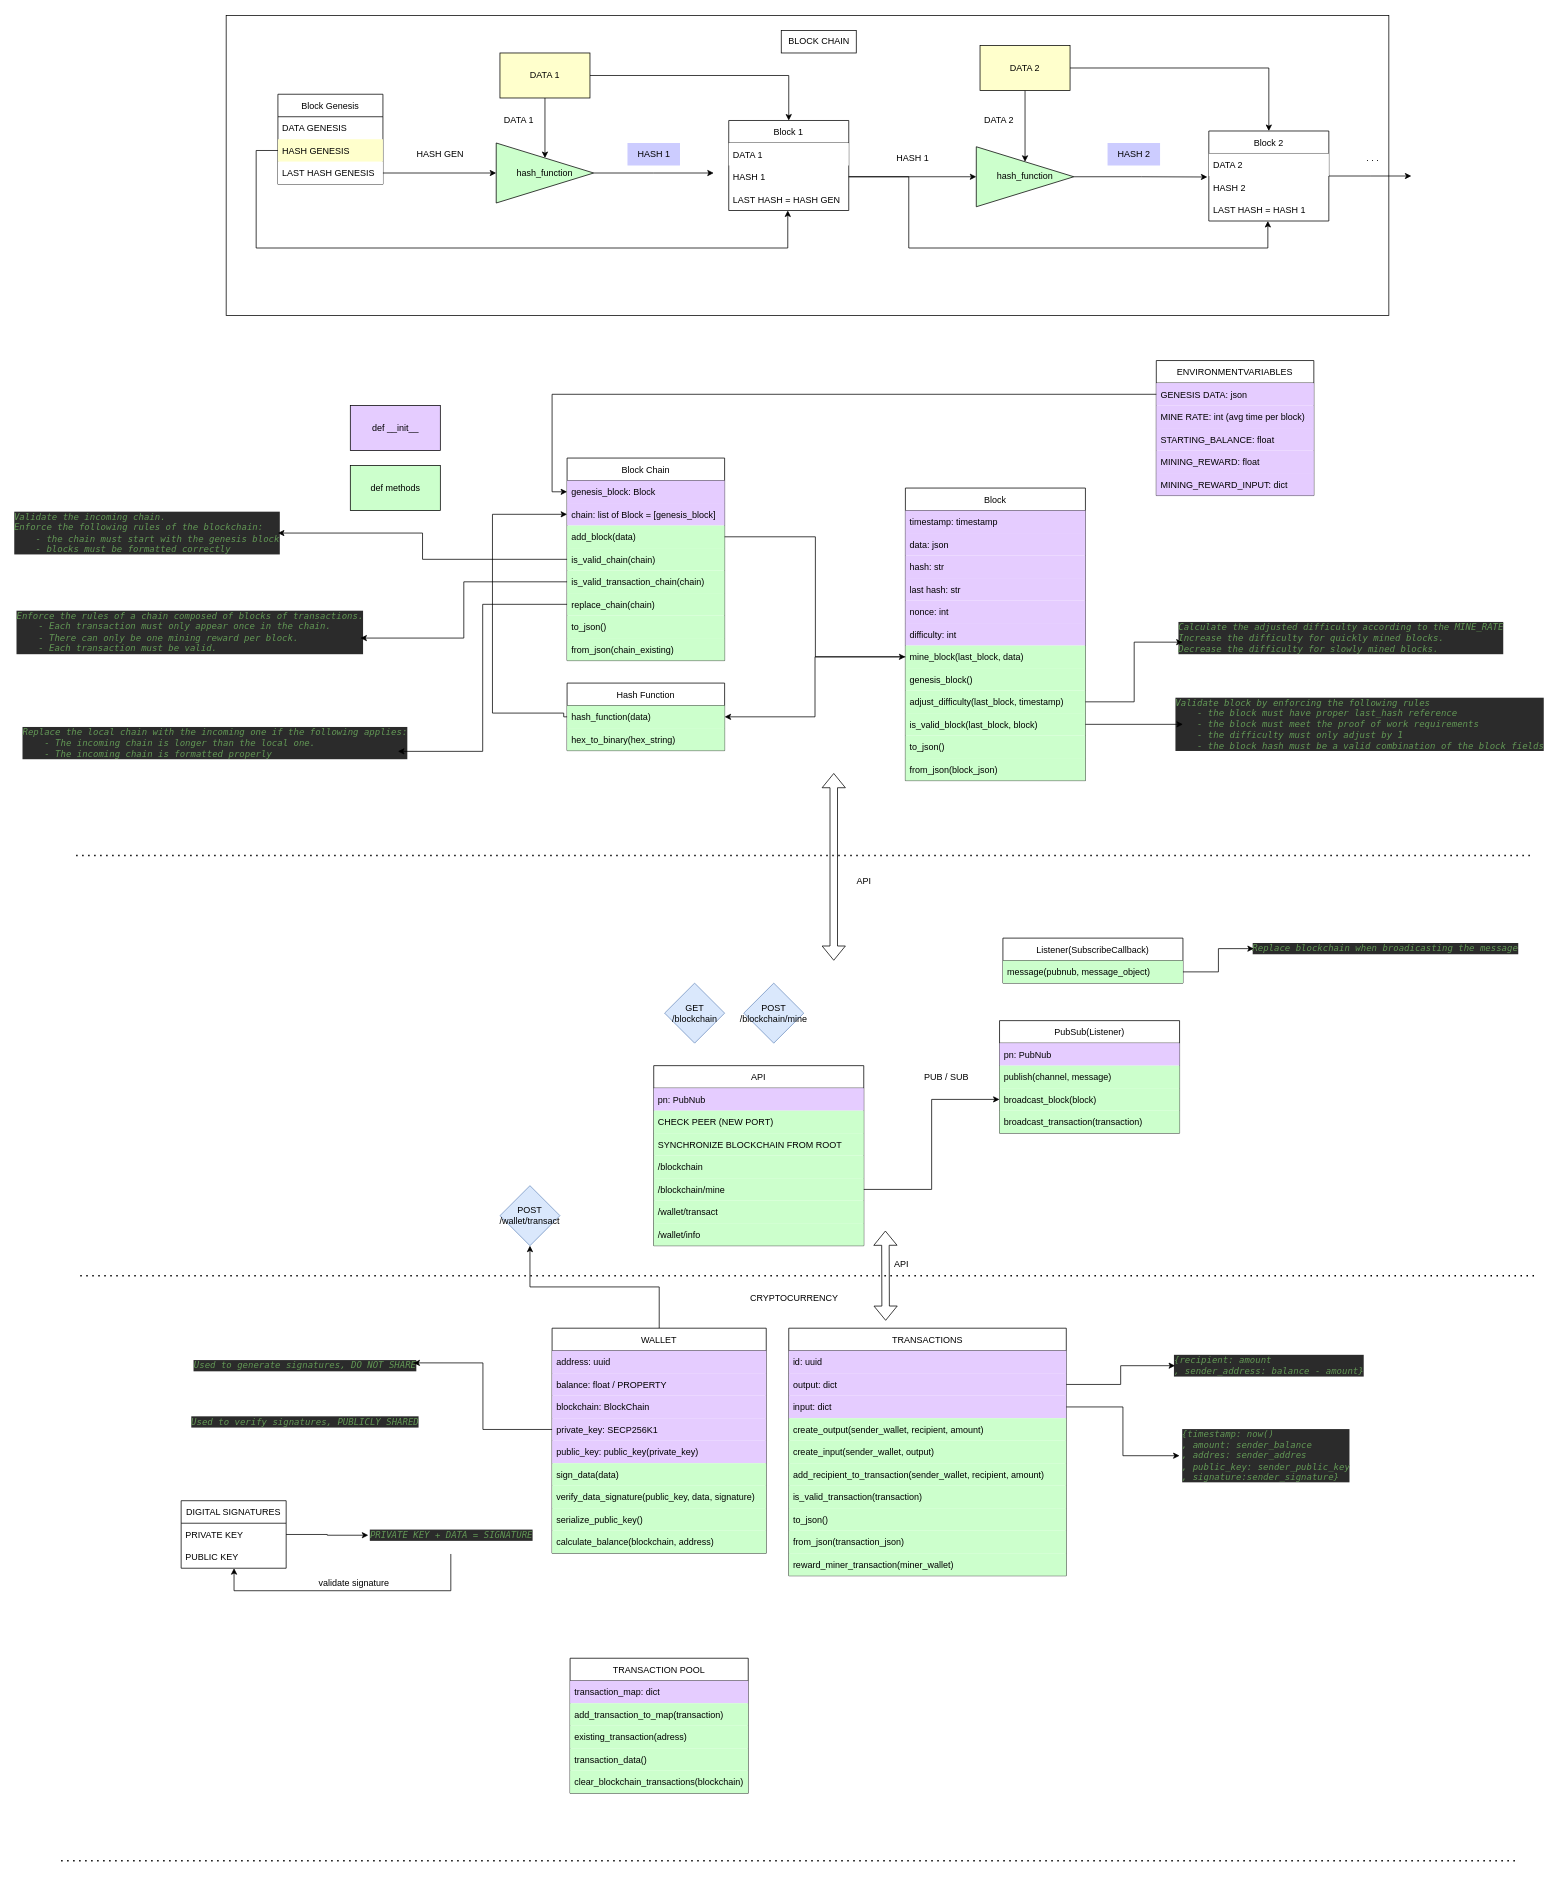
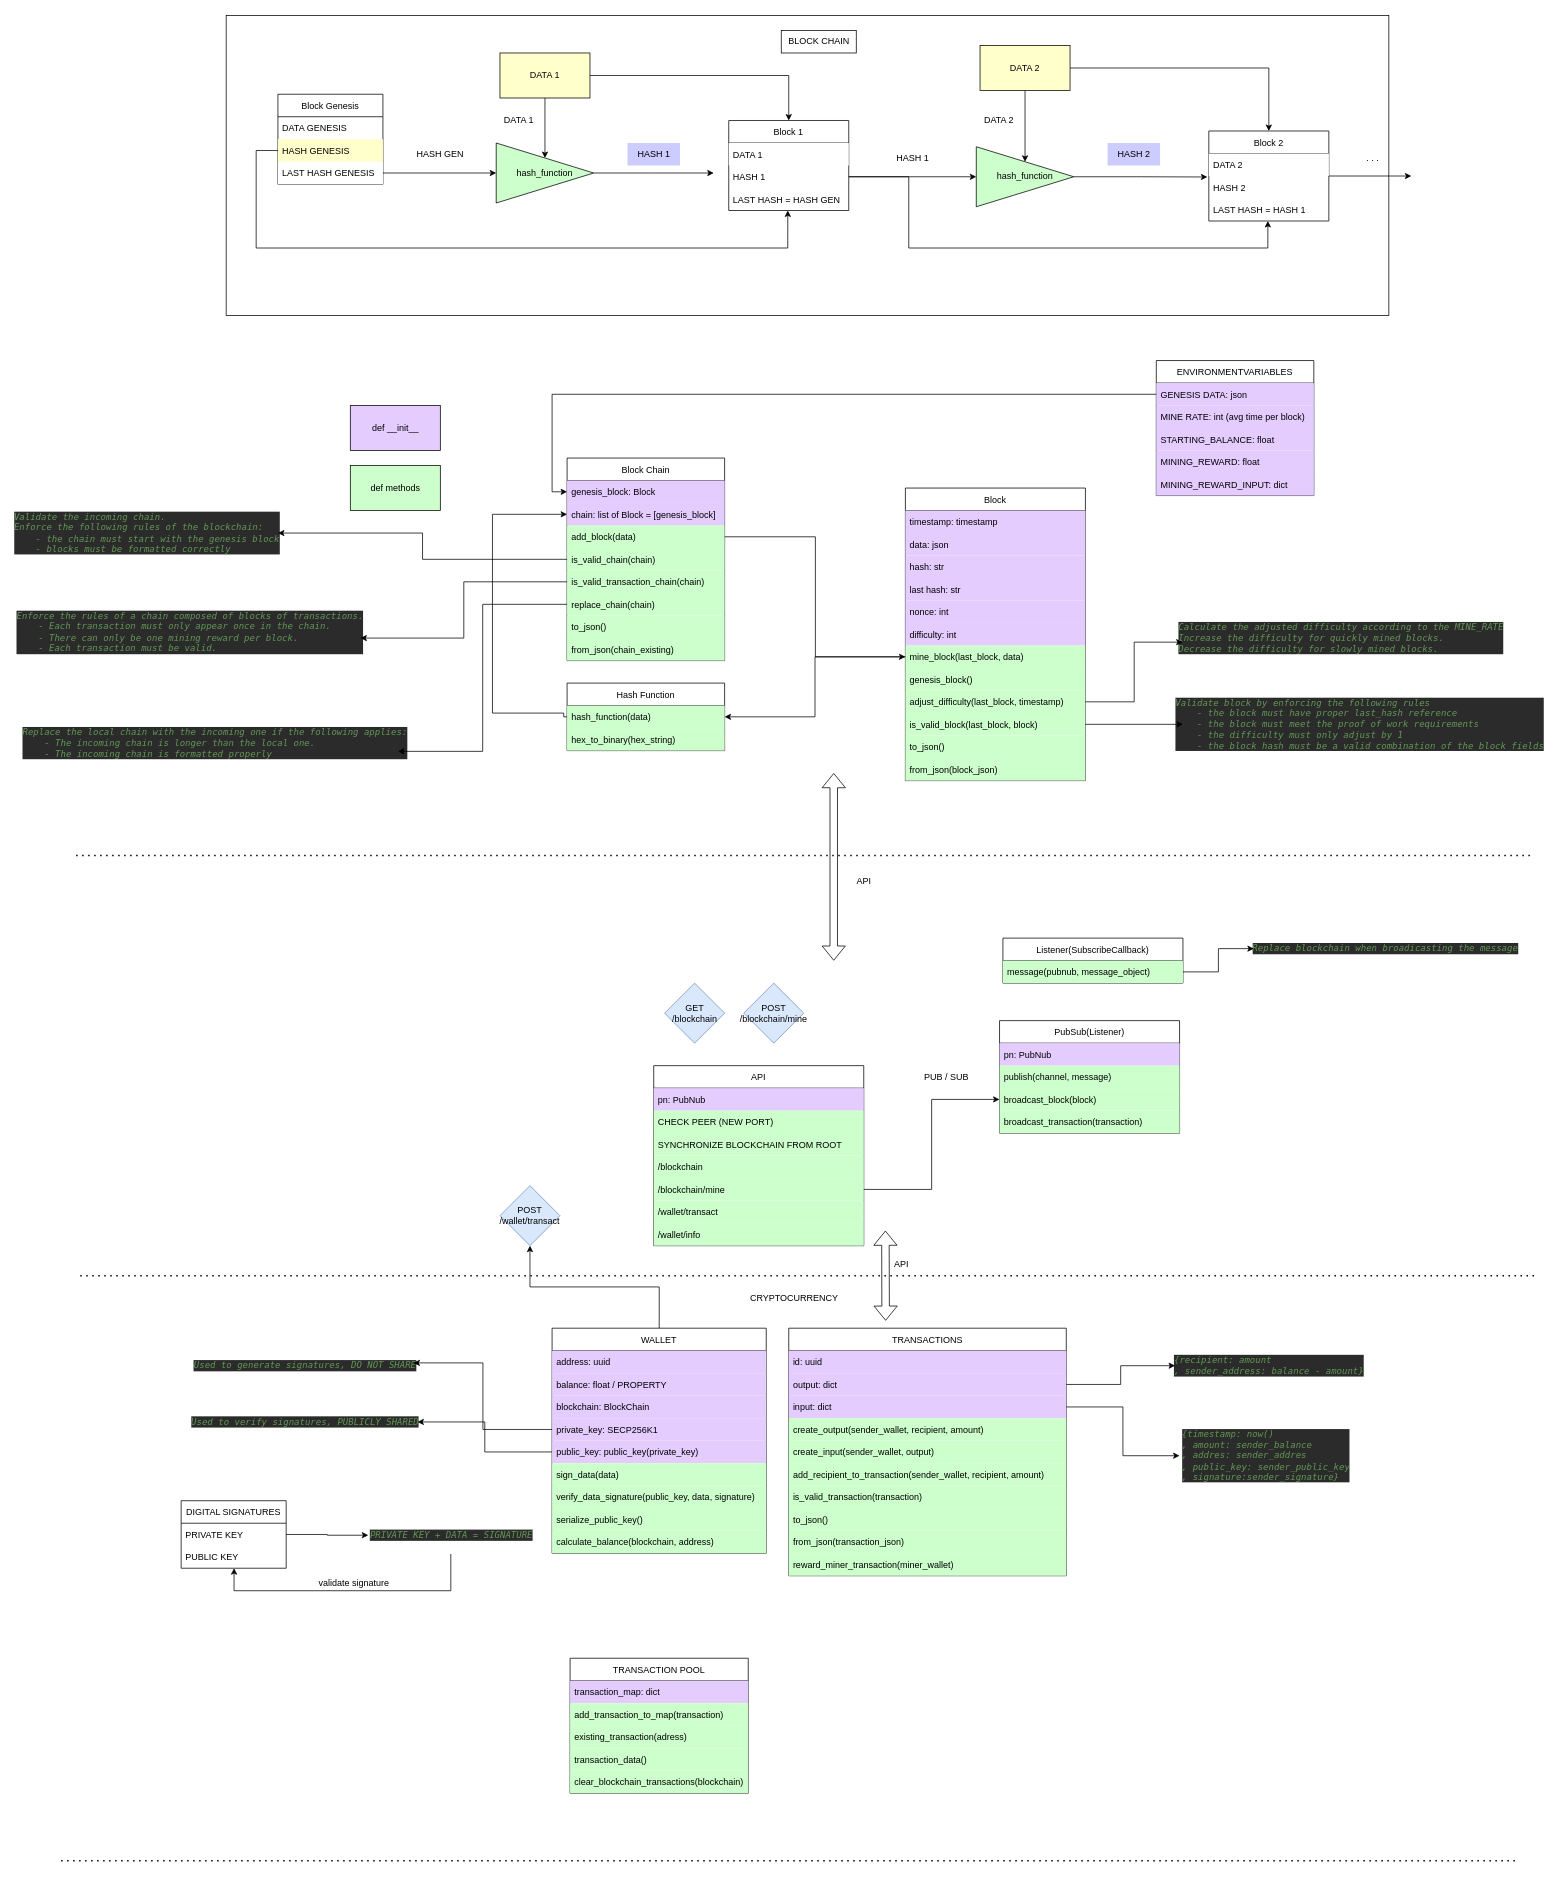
edge "public_key: public_key(private_key)" -> "Used to verify signatures, PUBLICLY SHARED": added
